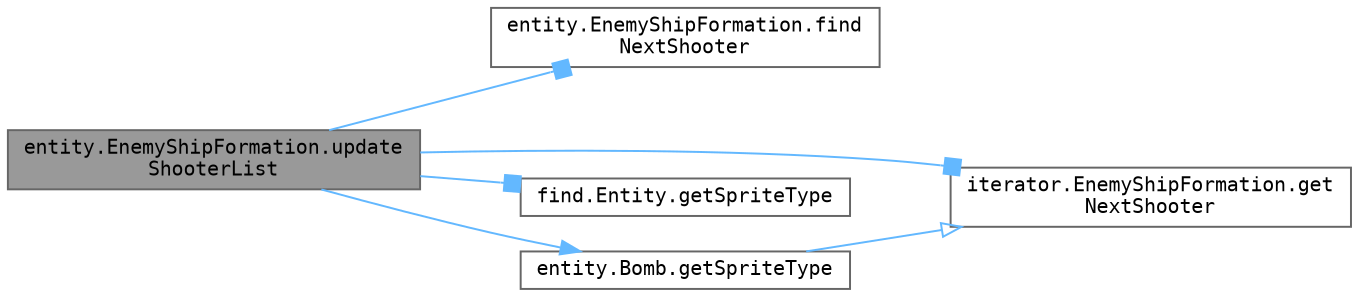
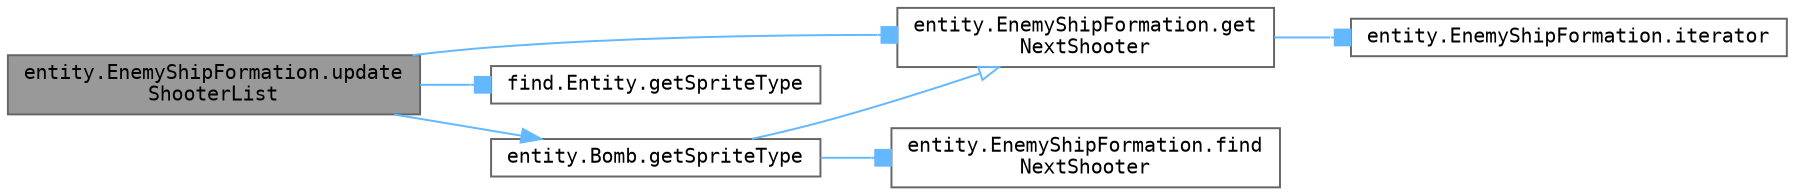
node "entity.EnemyShipFormation.iterator": added
edge "entity.EnemyShipFormation.update ShooterList" -> "entity.EnemyShipFormation.find NextShooter": now "entity.Bomb.getSpriteType" -> "entity.EnemyShipFormation.find NextShooter"
node "iterator.EnemyShipFormation.get NextShooter": label "iterator.EnemyShipFormation.get NextShooter" -> "entity.EnemyShipFormation.get NextShooter"
